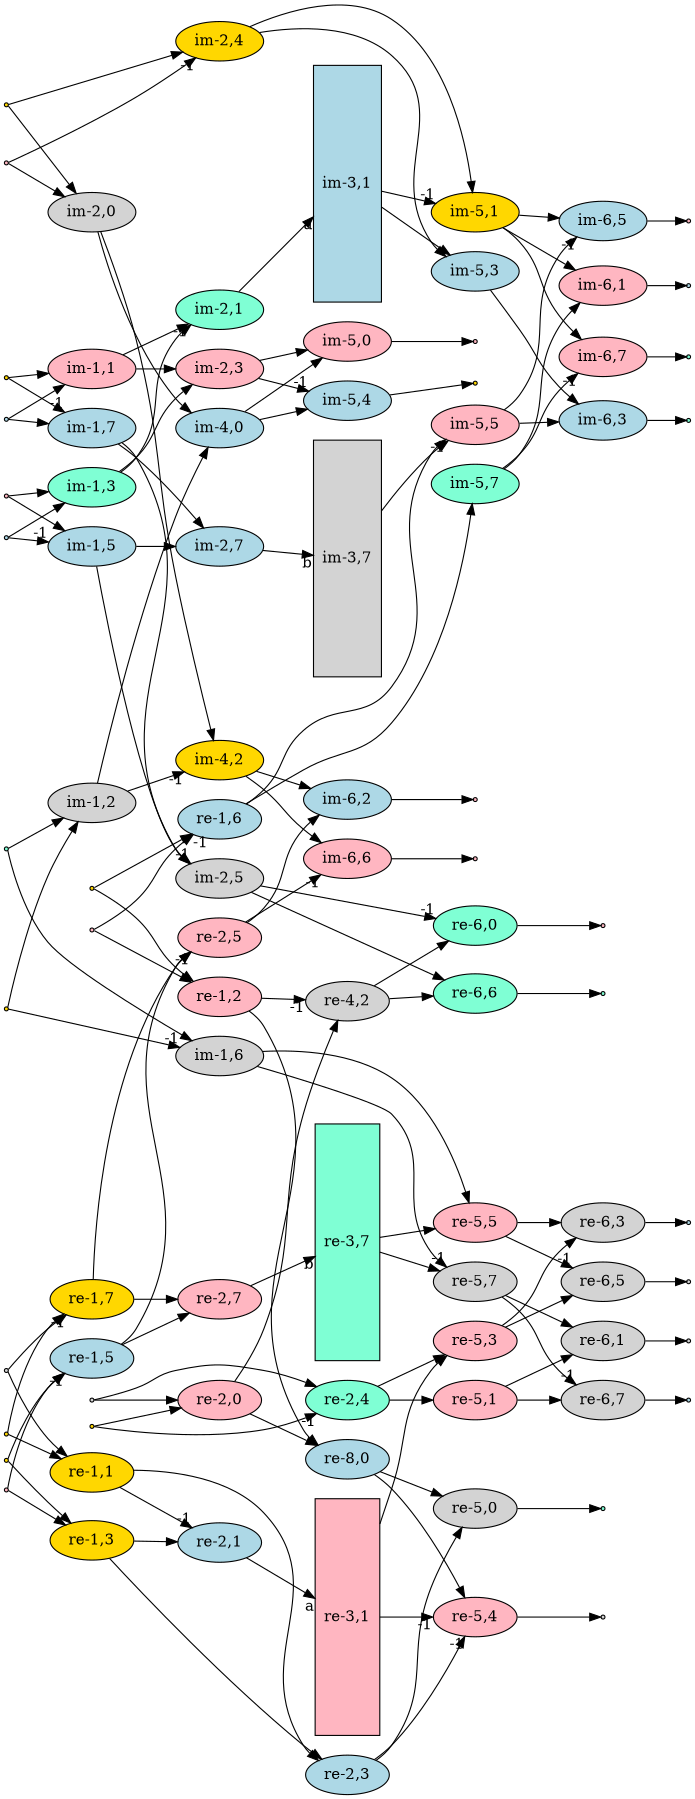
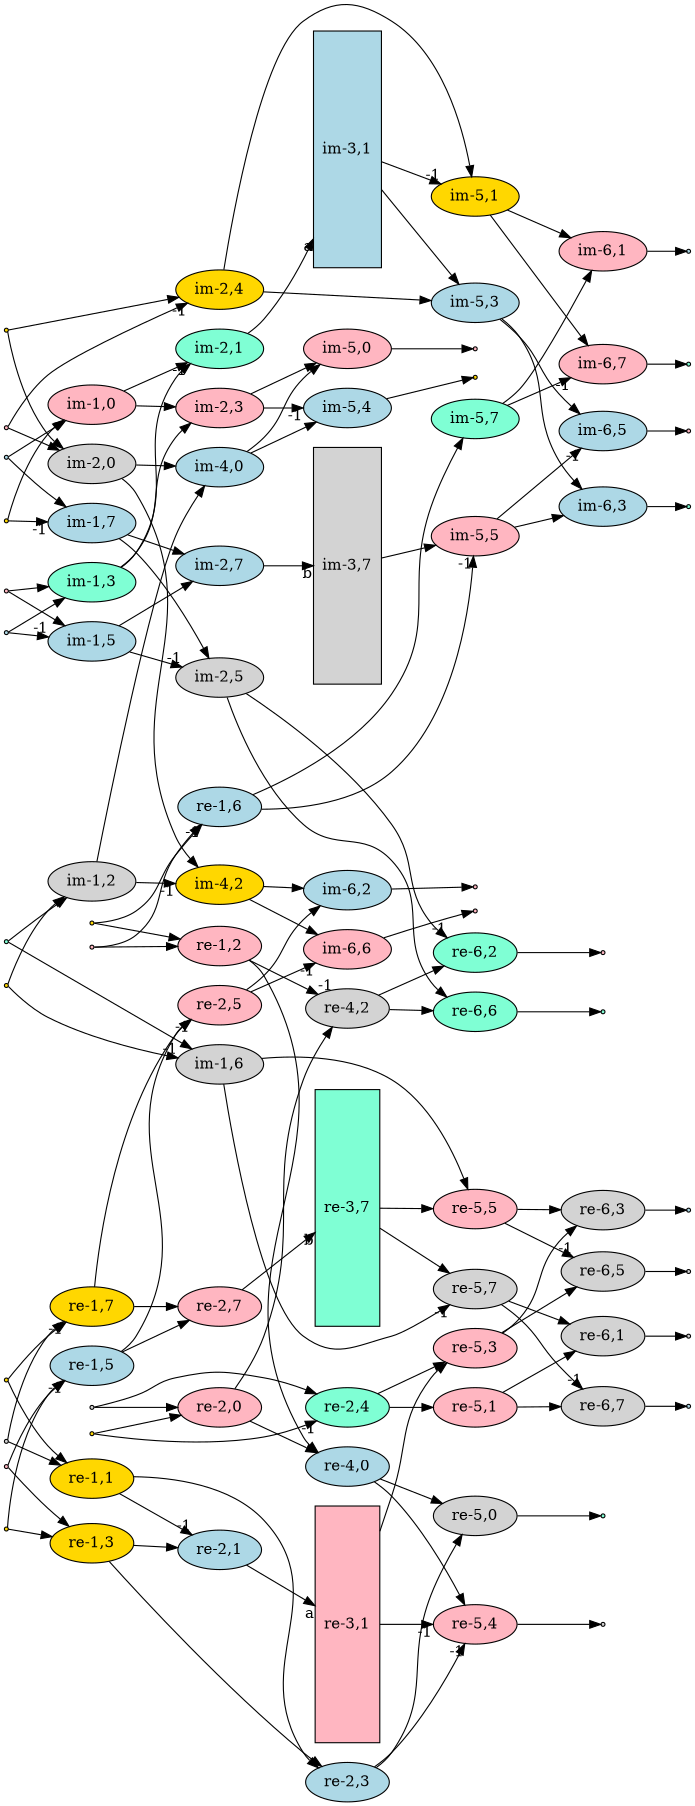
edge "im-5,1" -> "im-6,5": now "im-5,3" -> "im-6,5"
node "im-1,1": label "im-1,1" -> "im-1,0"
node "re-6,0": label "re-6,0" -> "re-6,2"
node "re-8,0": label "re-8,0" -> "re-4,0"
